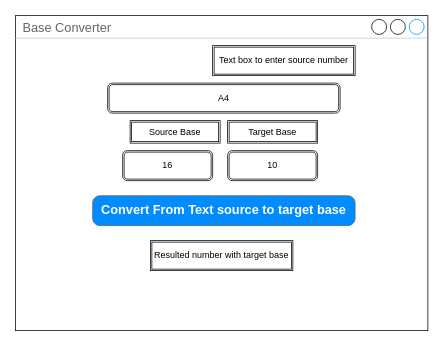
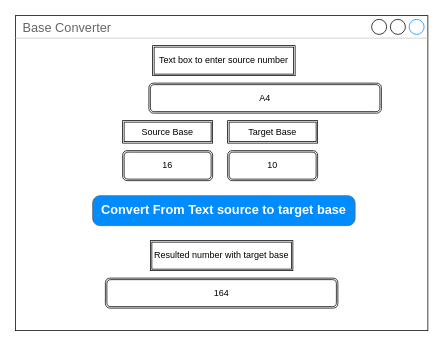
node "Text box to enter source number": moved (284, 60) -> (224, 60)
node "A4": moved (224, 98) -> (265, 98)
node "Source Base": moved (175, 132) -> (168, 132)
node "164": added
